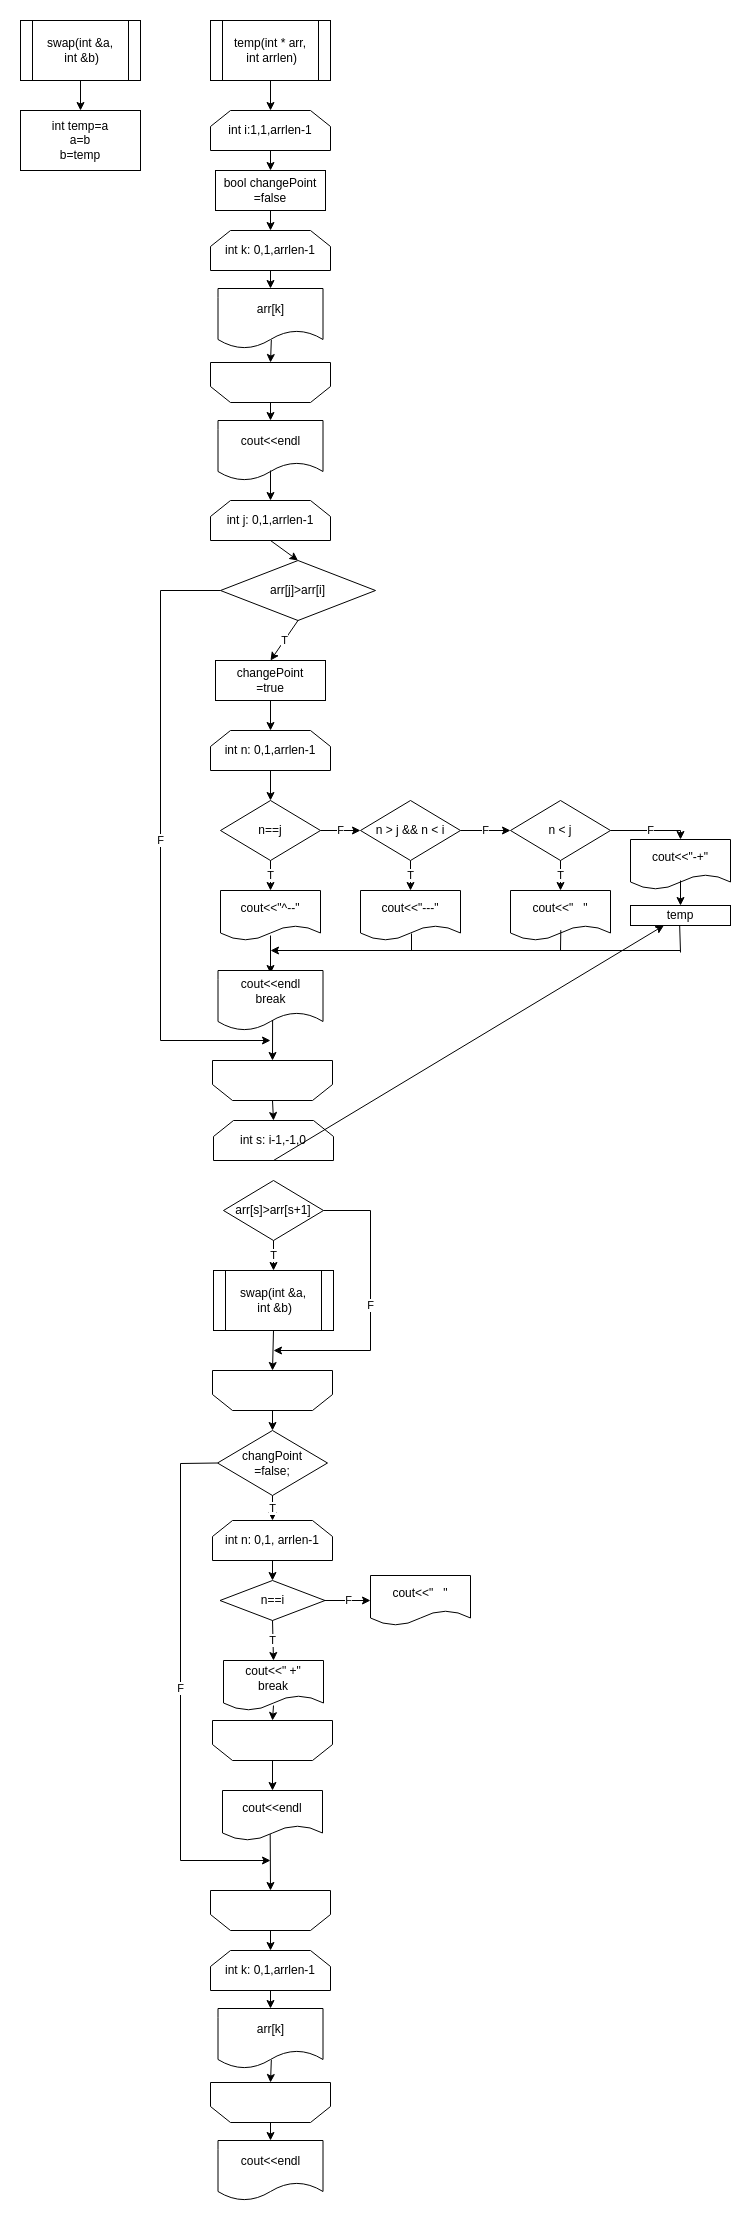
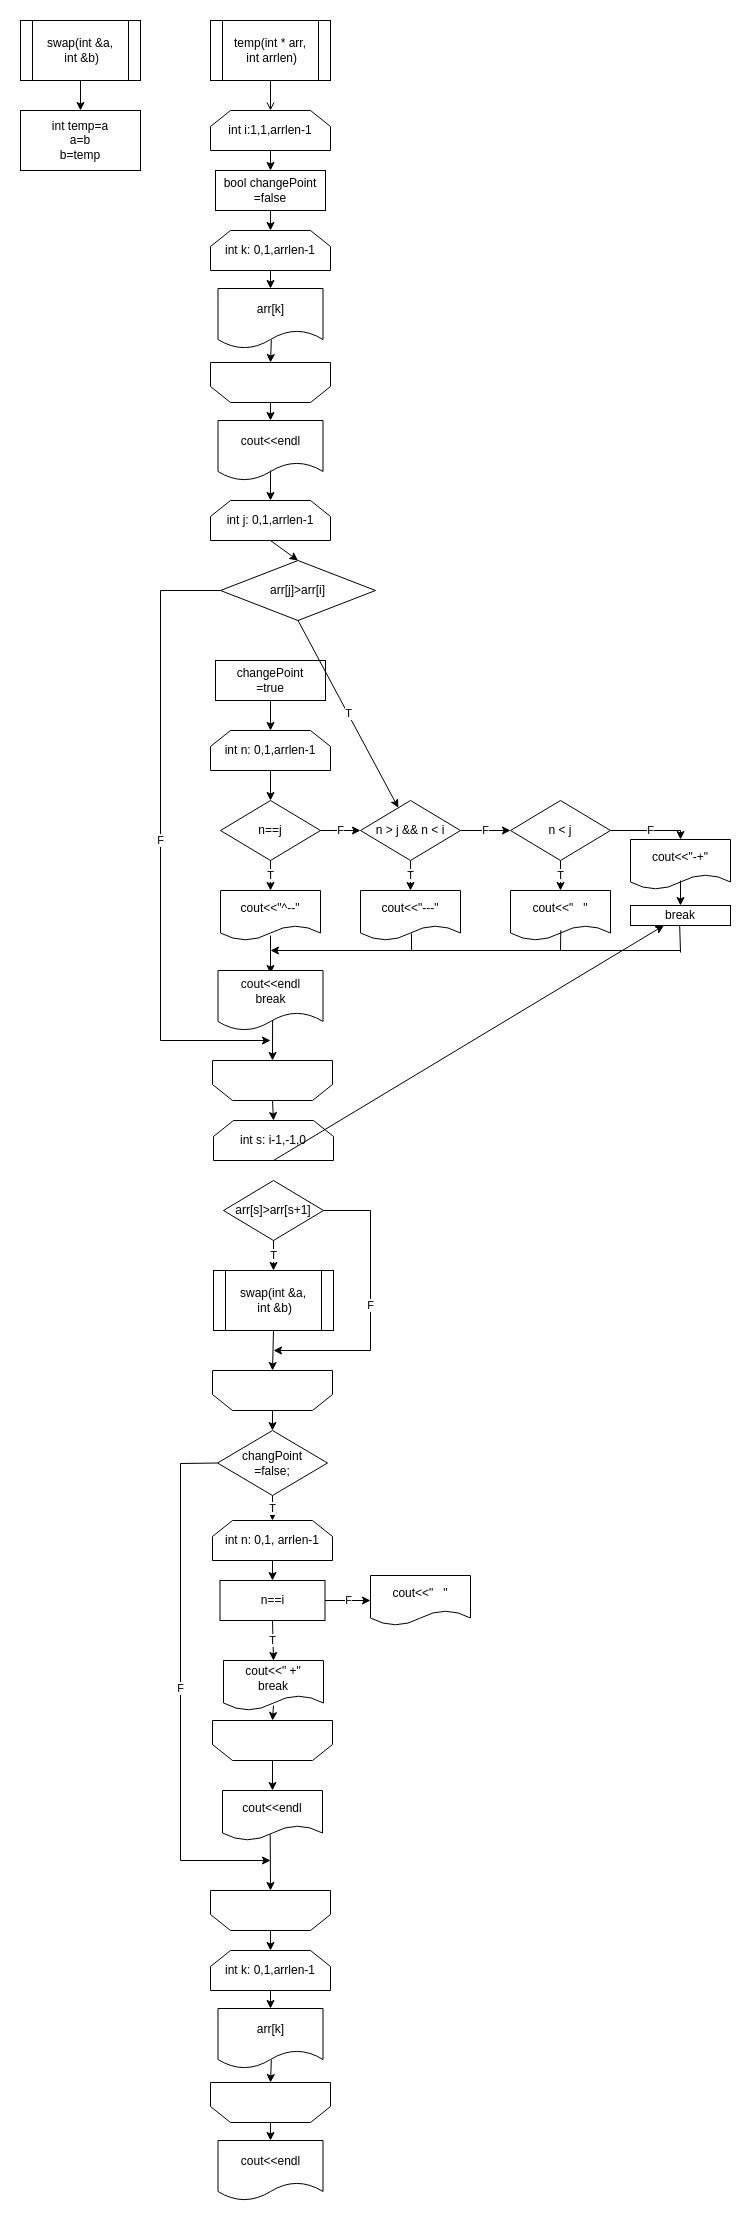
edge "temp(int * arr, int arrlen)" -> "int i:1,1,arrlen-1": arrowhead classic -> open
edge "arr[j]>arr[i]" -> "changePoint =true": now "arr[j]>arr[i]" -> "n > j && n < i"
node "temp": label "temp" -> "break"
node "n==i": shape diamond -> rectangle
